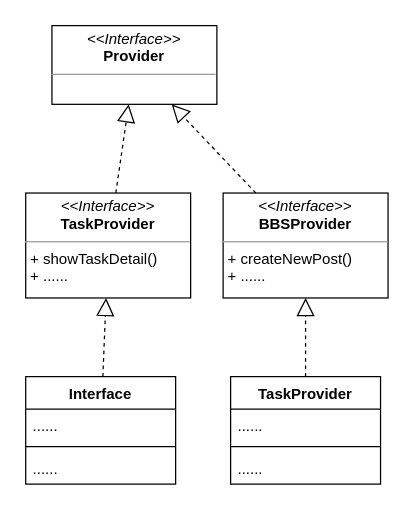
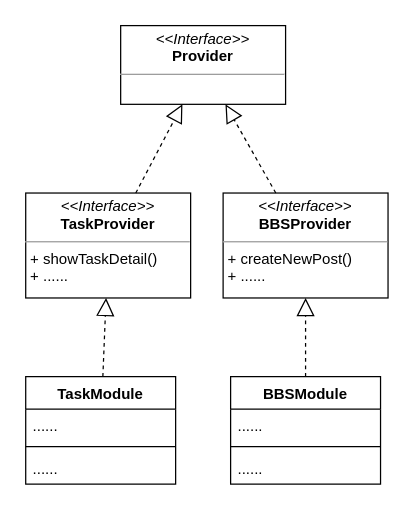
node "<<Interface>> Provider": moved (134, 65) -> (203, 65)
node "Interface": label "Interface" -> "TaskModule"
node "TaskProvider": label "TaskProvider" -> "BBSModule"
